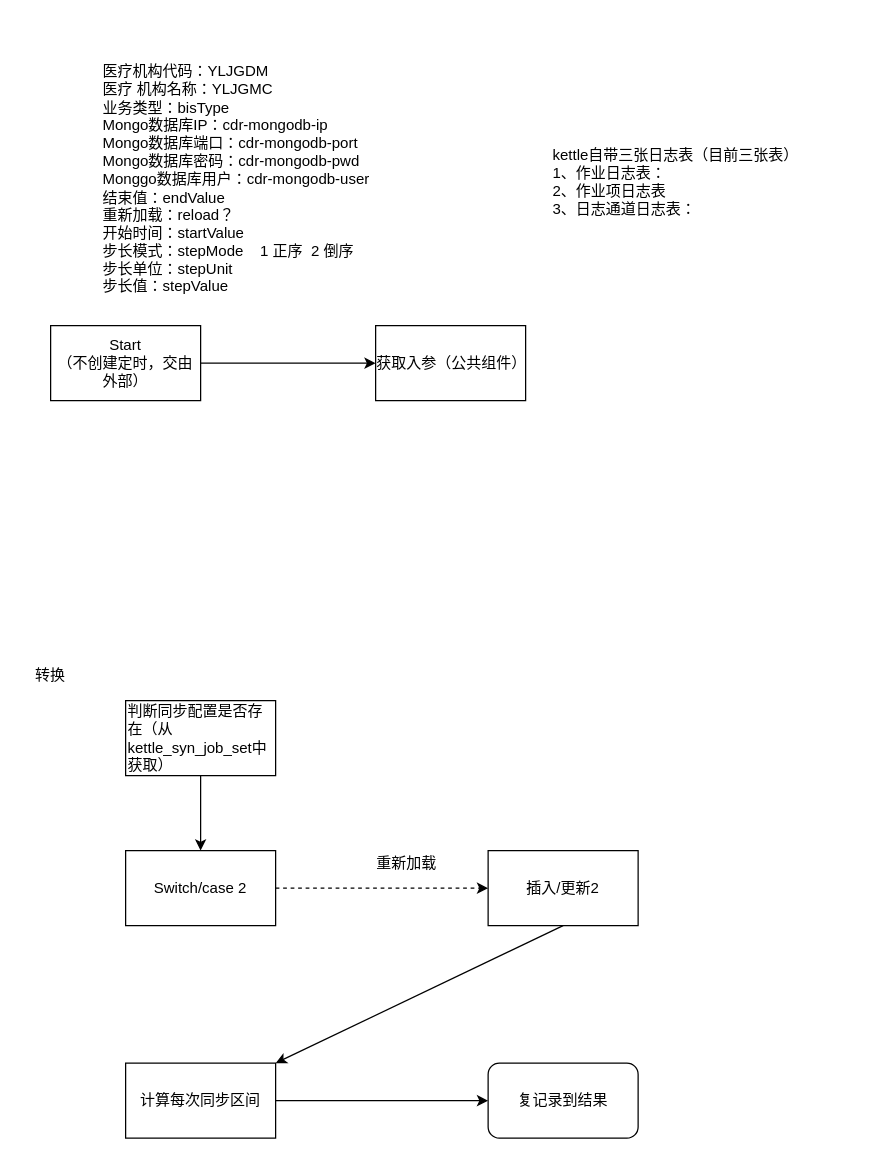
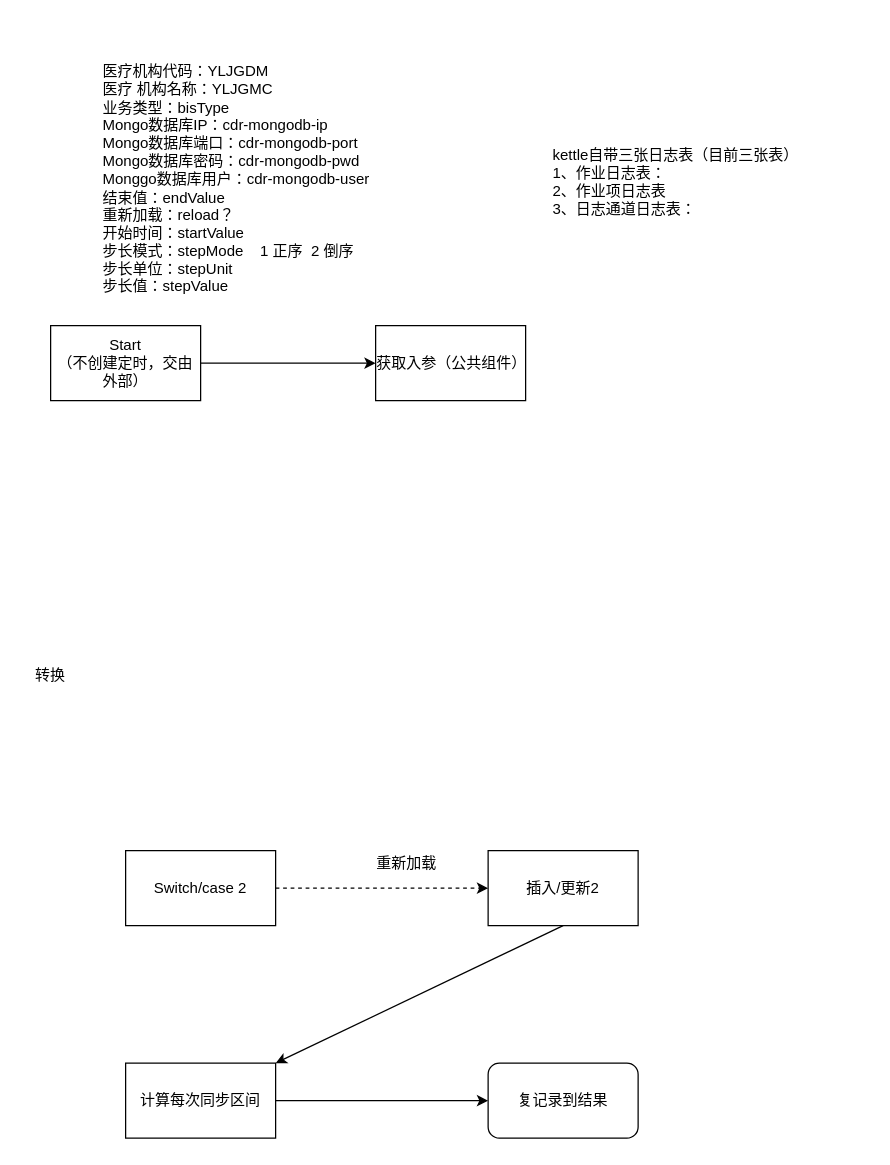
node "判断同步配置是否存在（从kettle_syn_job_set中获取）": removed
edge "判断同步配置是否存在（从kettle_syn_job_set中获取）" -> "Switch/case 2": removed
